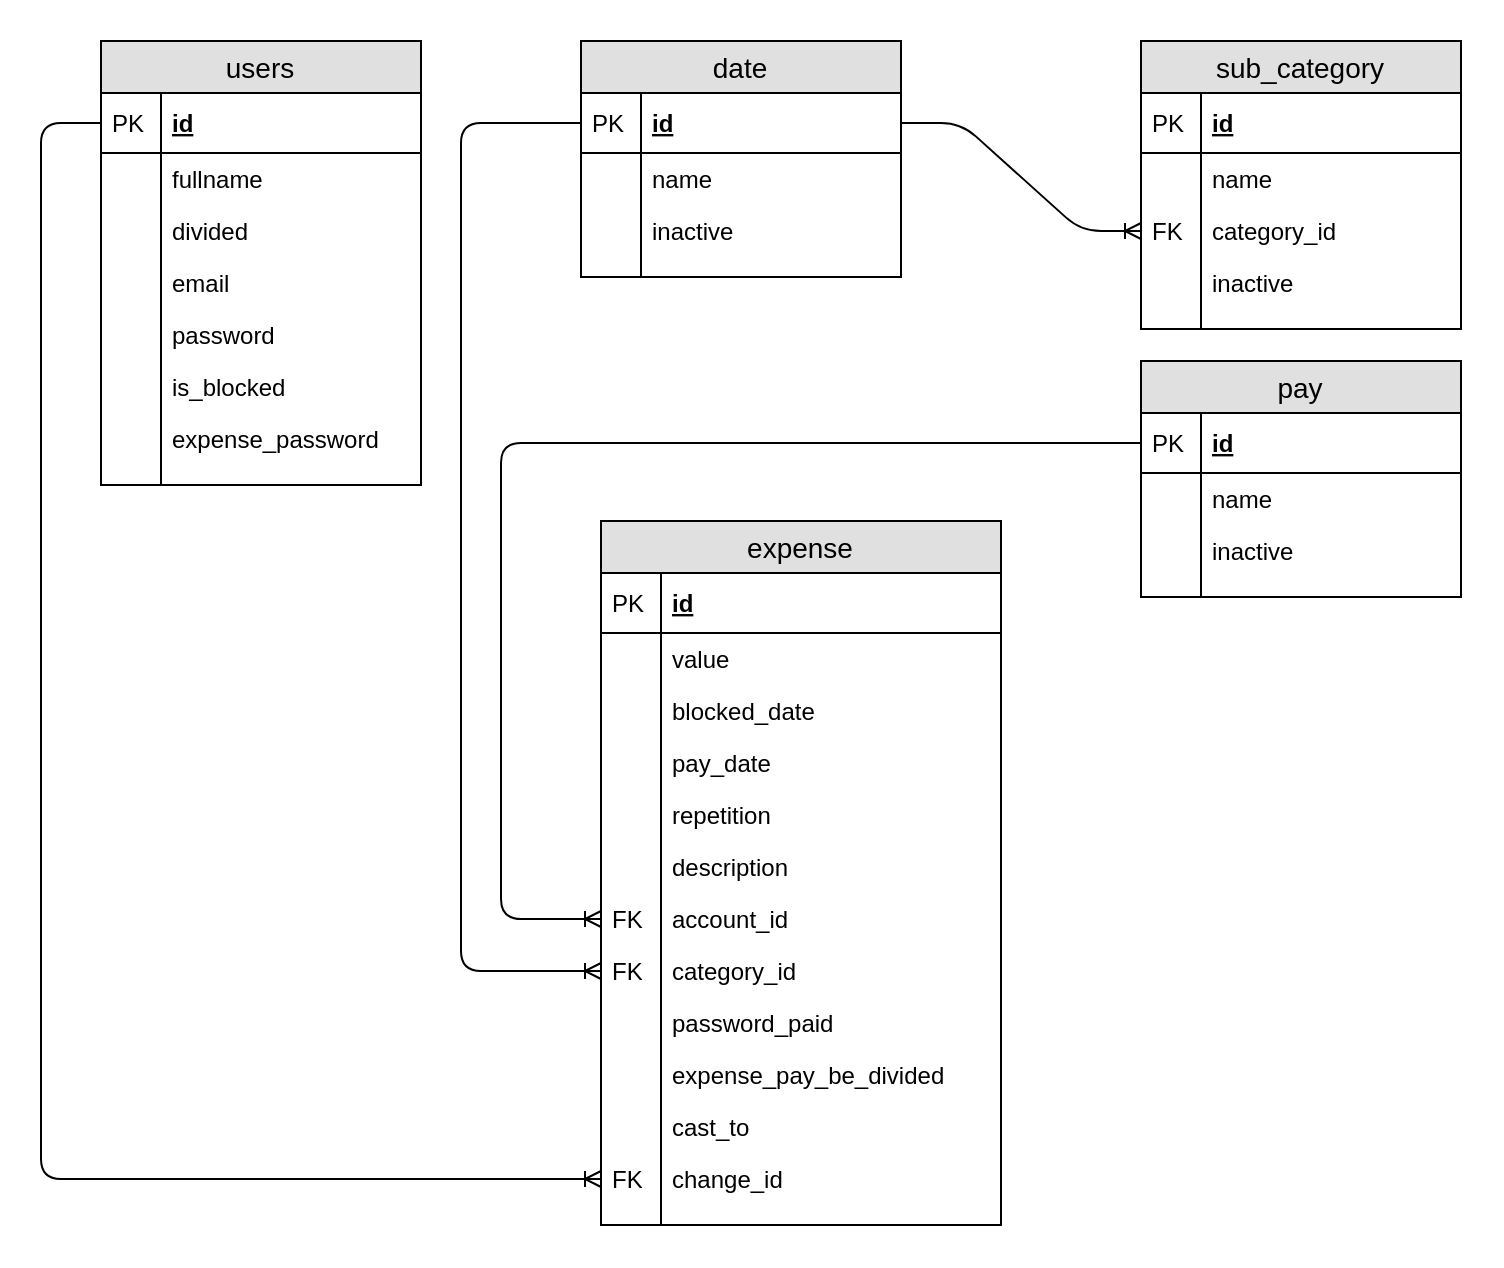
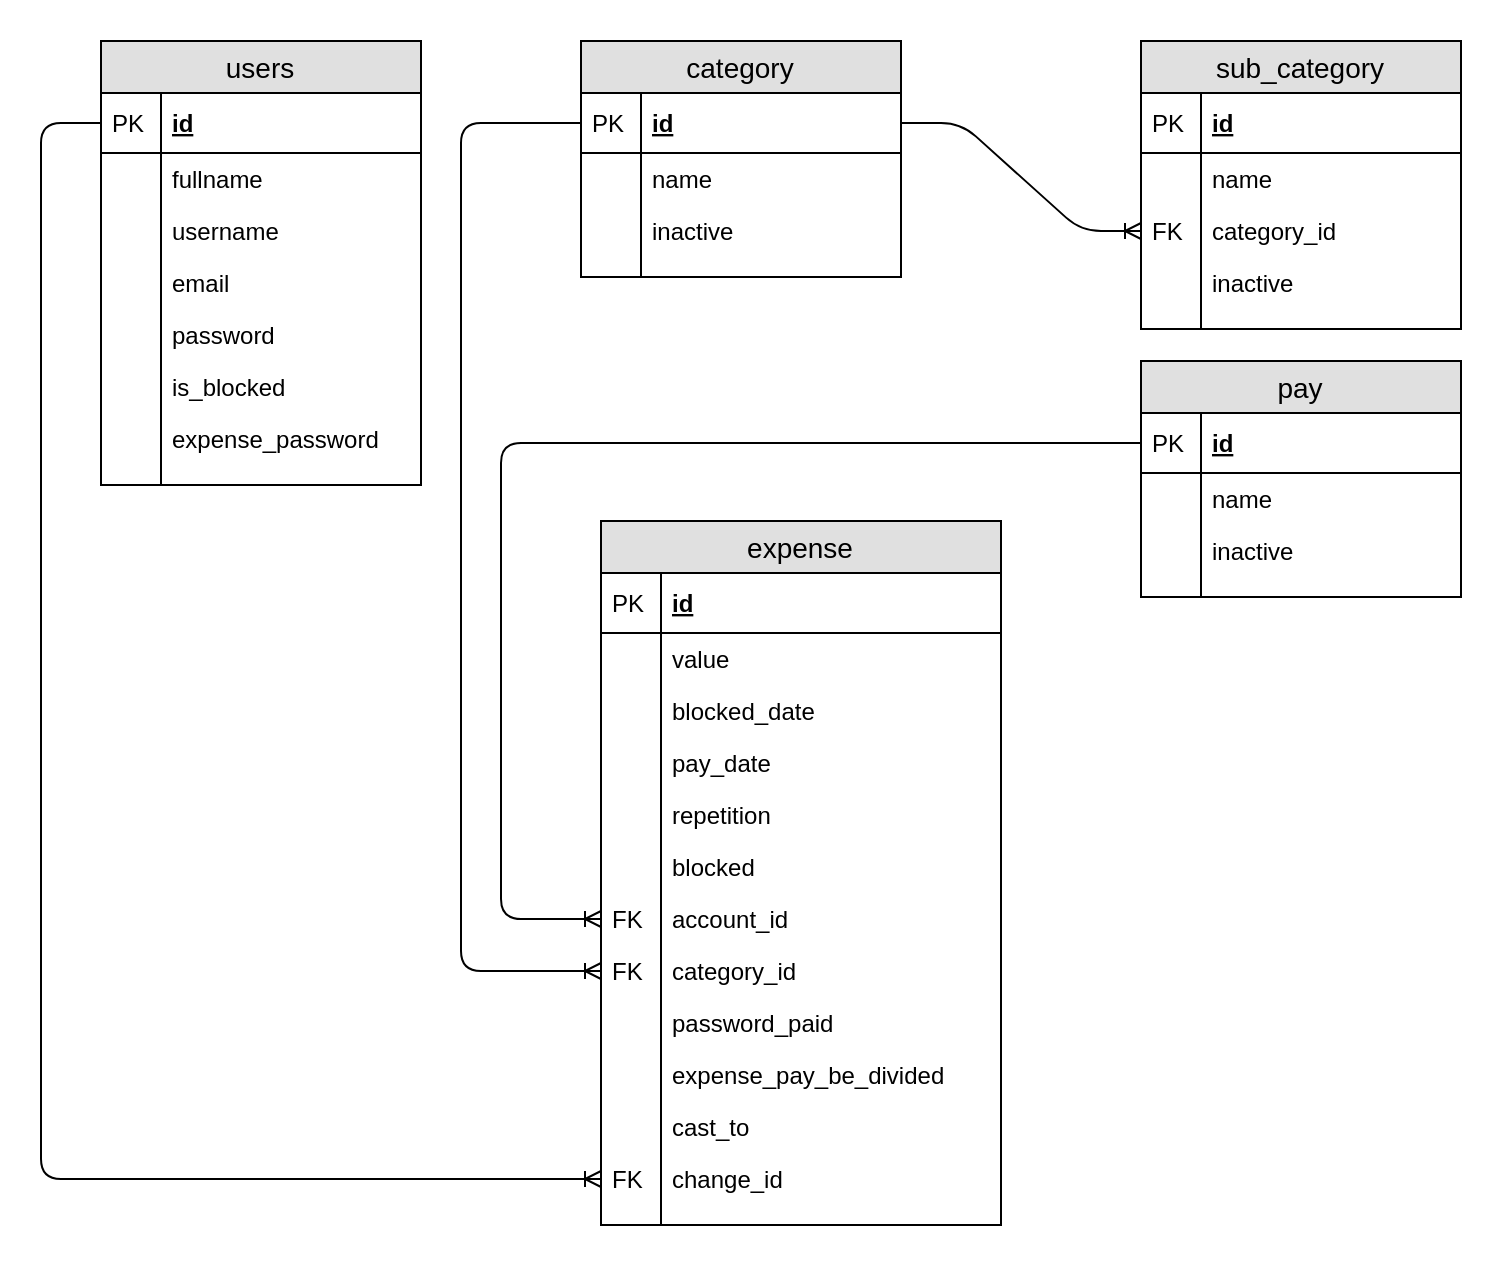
node "date": label "date" -> "category"
node "divided": label "divided" -> "username"
node "description": label "description" -> "blocked"
